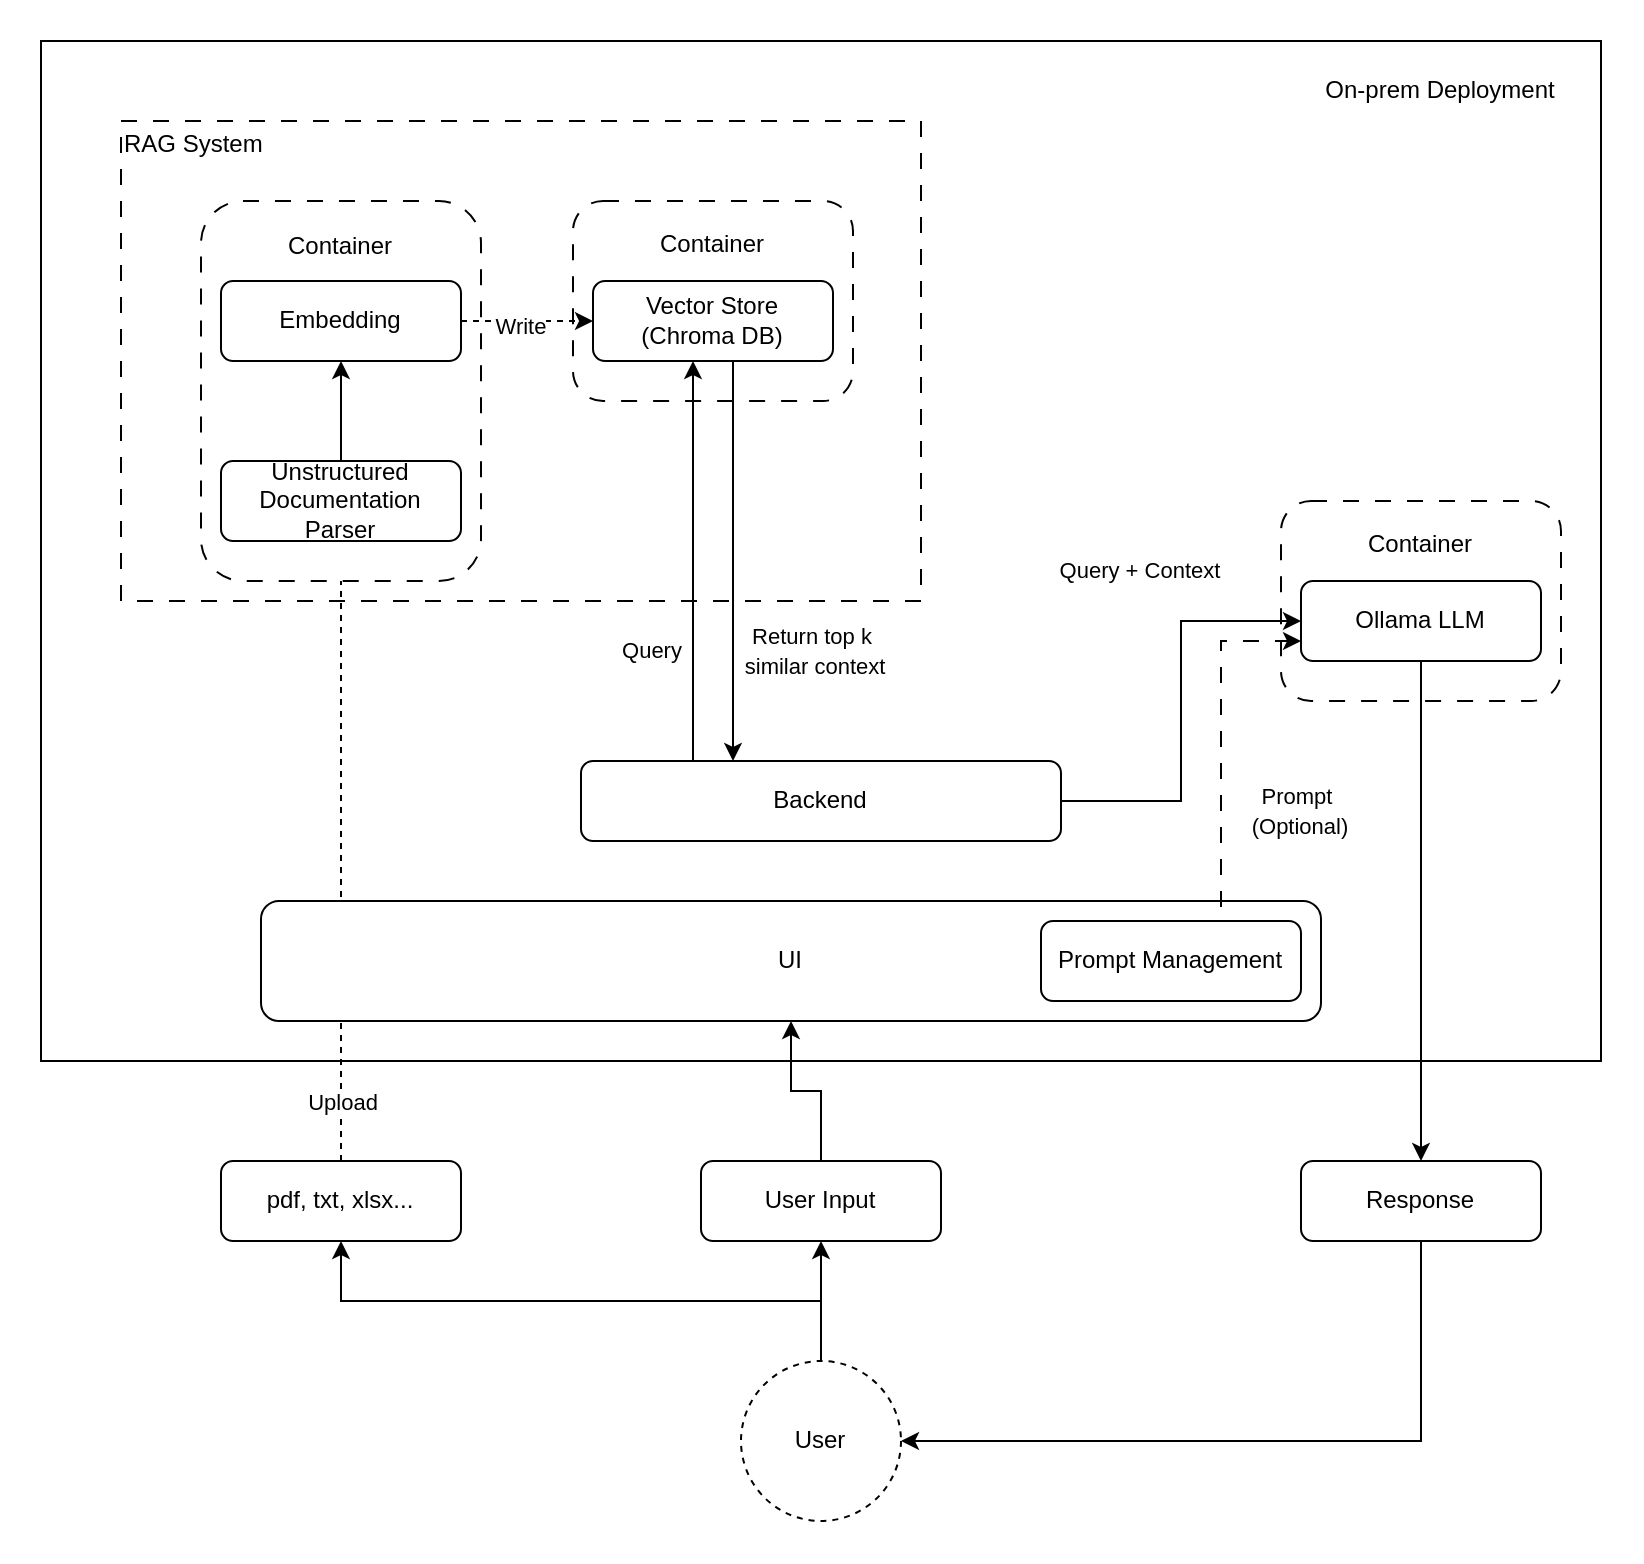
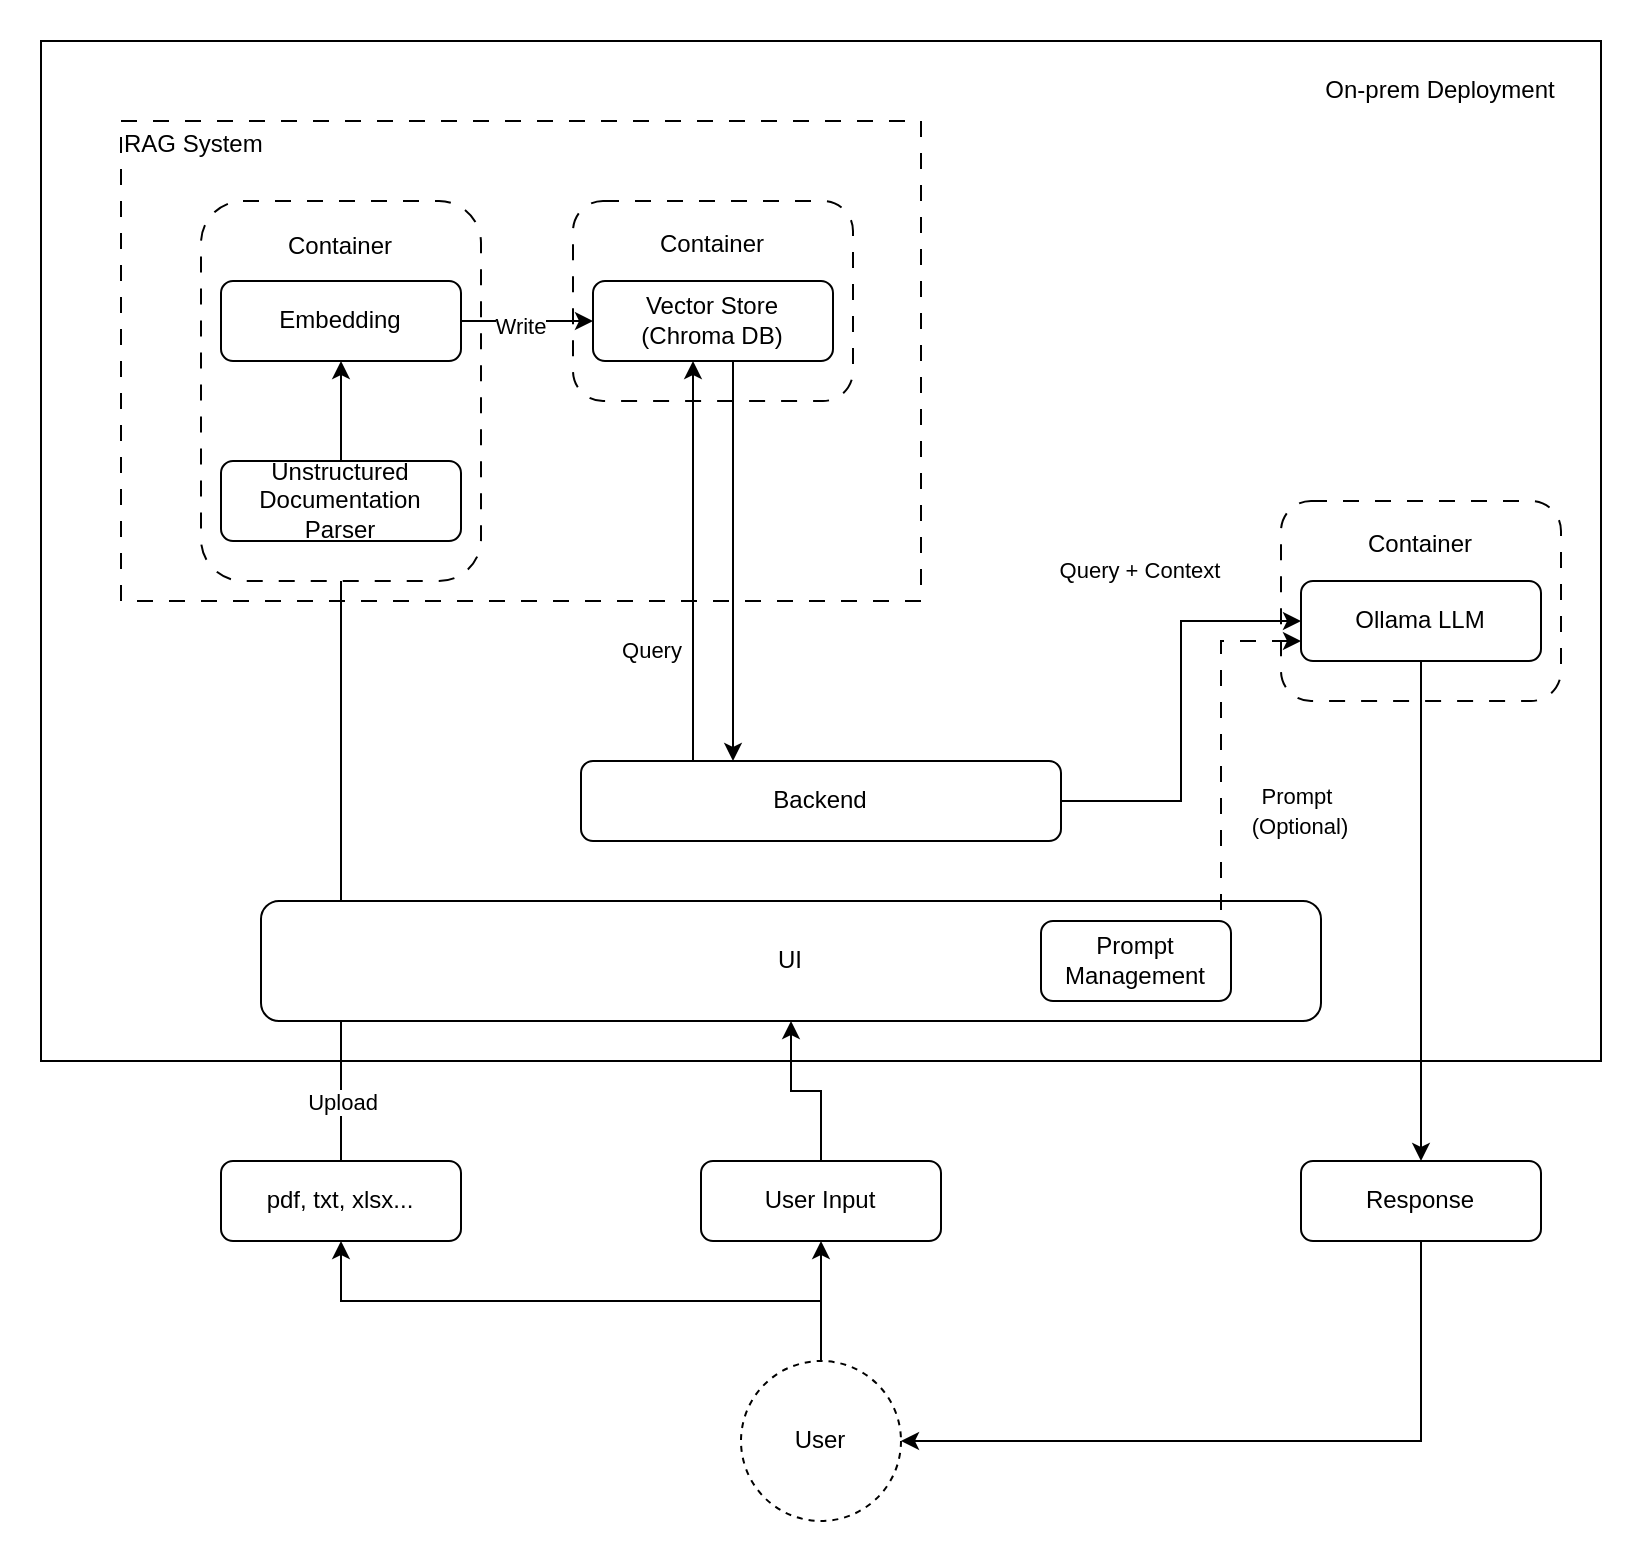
edge "Embedding" -> "Vector Store (Chroma DB)": style dashed -> solid
node "Return top k similar context": removed
edge "pdf, txt, xlsx..." -> "Unstructured Documentation Parser": style dashed -> solid
node "Prompt Management": size 260x80 -> 190x80
